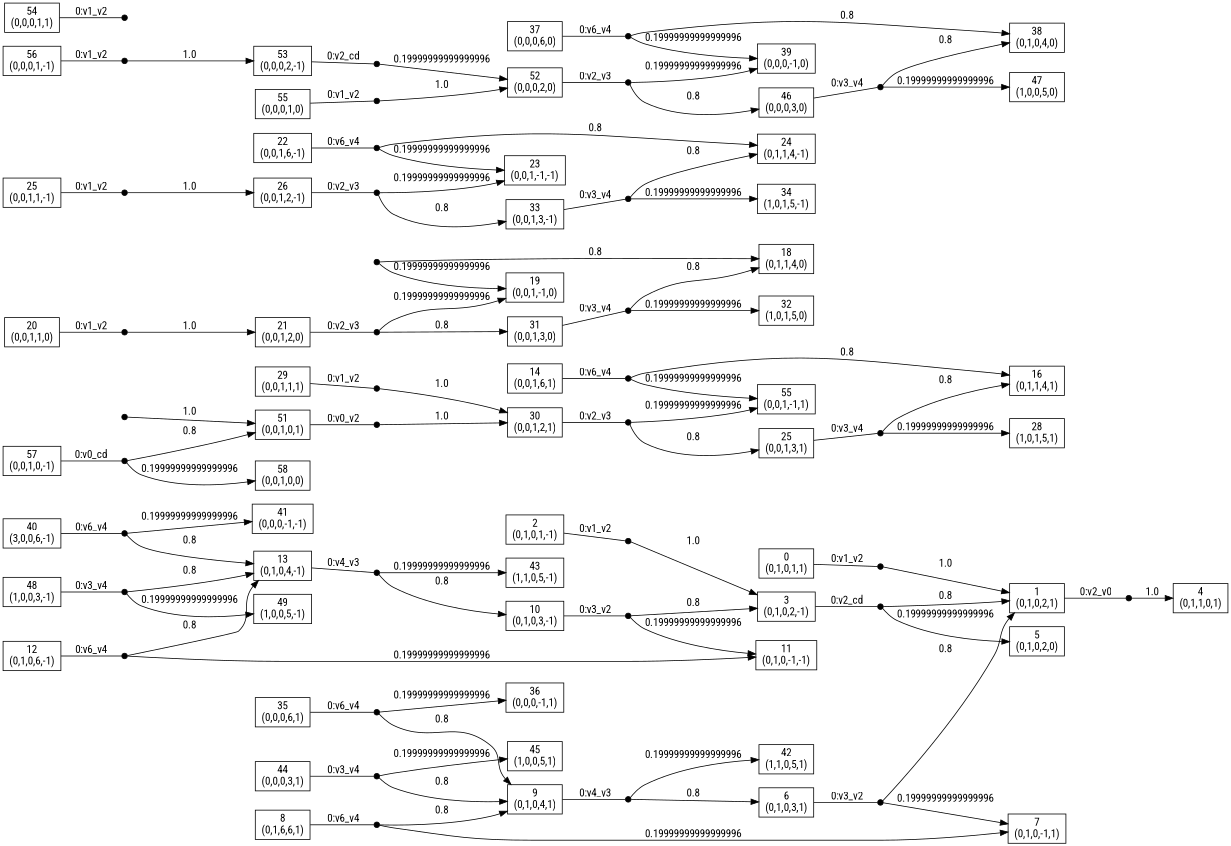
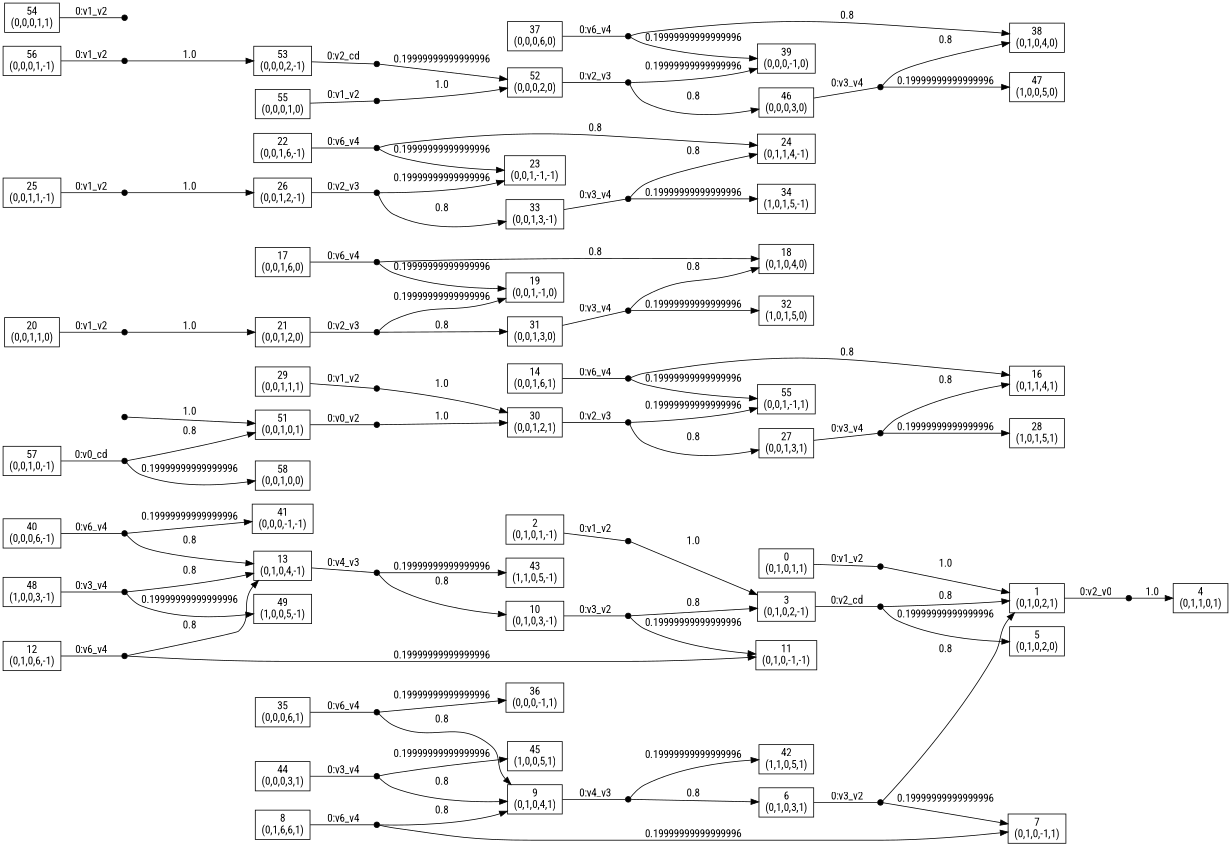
node "18 (0,1,1,4,0)": label "18 (0,1,1,4,0)" -> "18 (0,1,0,4,0)"
node "17 (0,0,1,6,0)": added
node "25 (0,0,1,3,1)": label "25 (0,0,1,3,1)" -> "27 (0,0,1,3,1)"
node "40 (3,0,0,6,-1)": label "40 (3,0,0,6,-1)" -> "40 (0,0,0,6,-1)"
